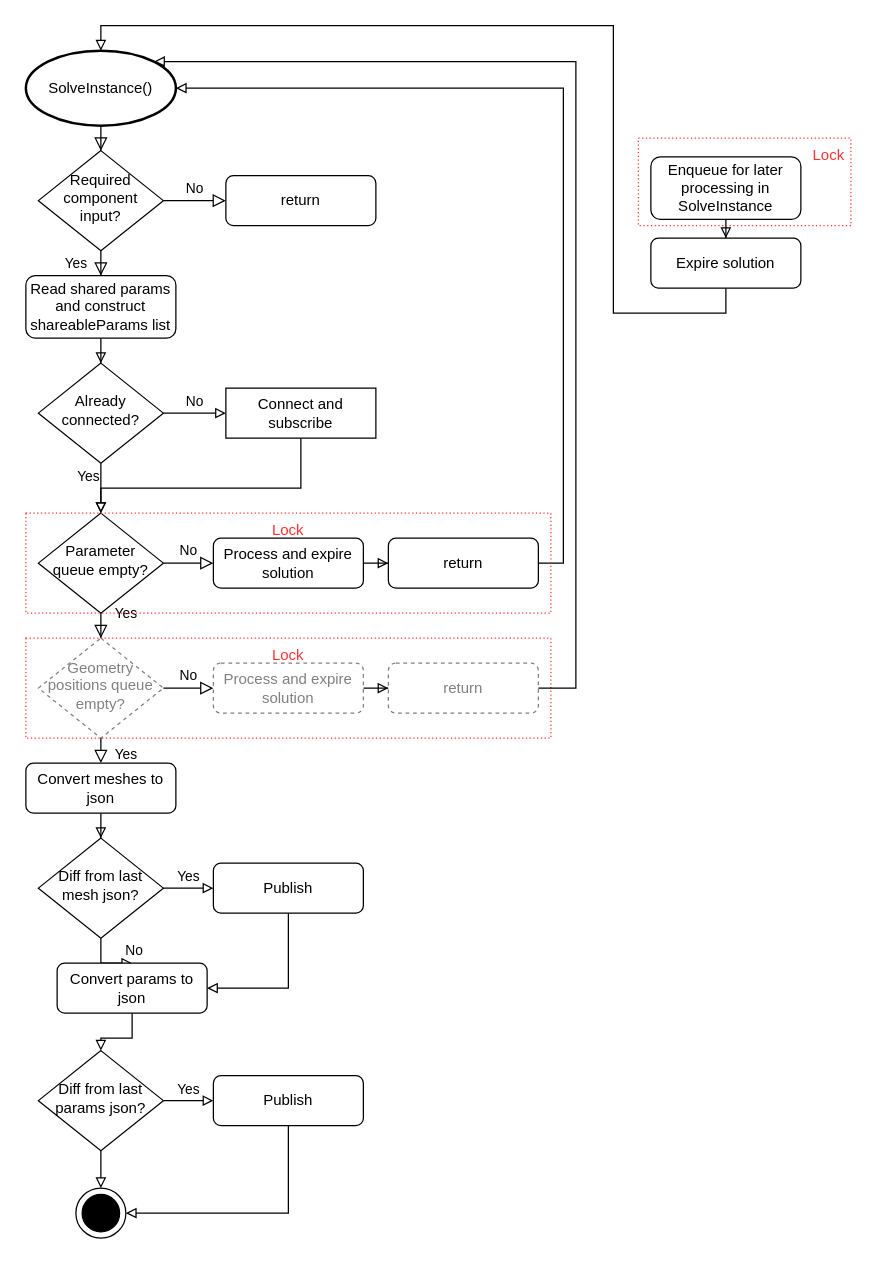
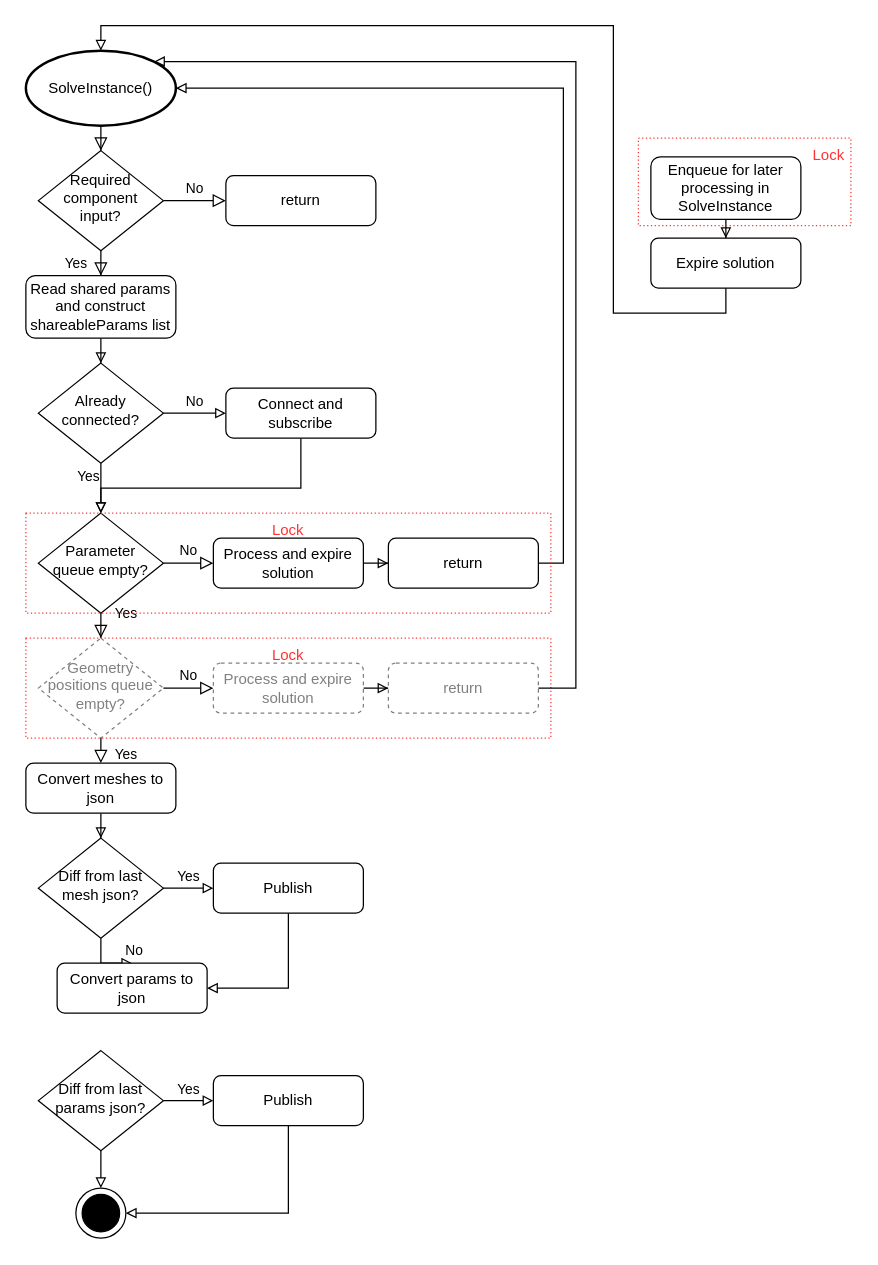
node "Connect and subscribe": shape rectangle -> rounded rectangle
edge "Convert params to json" -> "Diff from last params json?": removed
